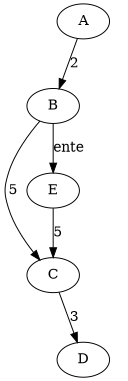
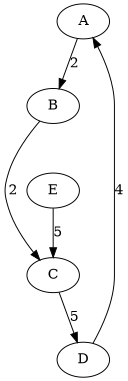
edge "B" -> "E": removed, label "ente"
edge "B" -> "C": label "5" -> "2"
edge "D" -> "A": added, label "4"
edge "C" -> "D": label "3" -> "5"
